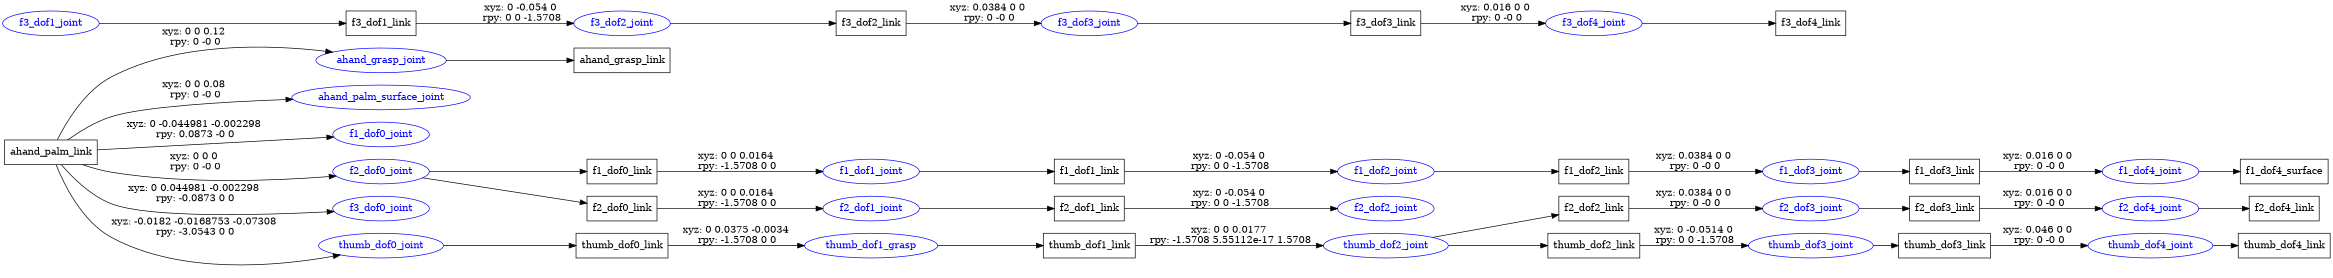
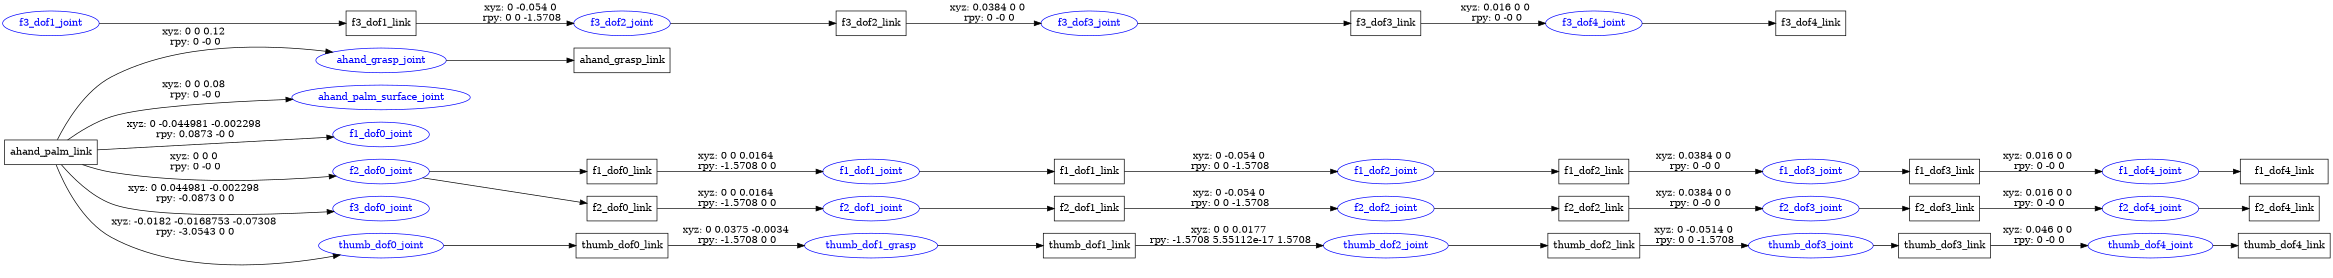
node "f1_dof4_surface": label "f1_dof4_surface" -> "f1_dof4_link"
edge "thumb_dof2_joint" -> "f2_dof2_link": now "f2_dof2_joint" -> "f2_dof2_link"
